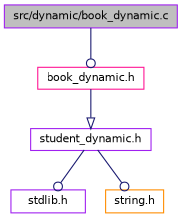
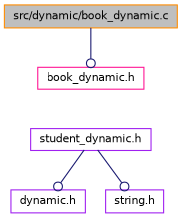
node "src/dynamic/book_dynamic.c": color purple -> darkorange
edge "book_dynamic.h" -> "student_dynamic.h": removed
node "stdlib.h": label "stdlib.h" -> "dynamic.h"
node "string.h": color darkorange -> purple
